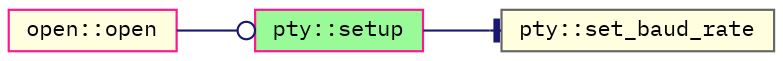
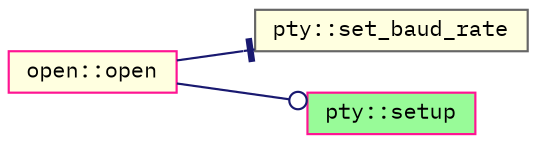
edge "pty::setup" -> "pty::set_baud_rate": now "open::open" -> "pty::set_baud_rate"
